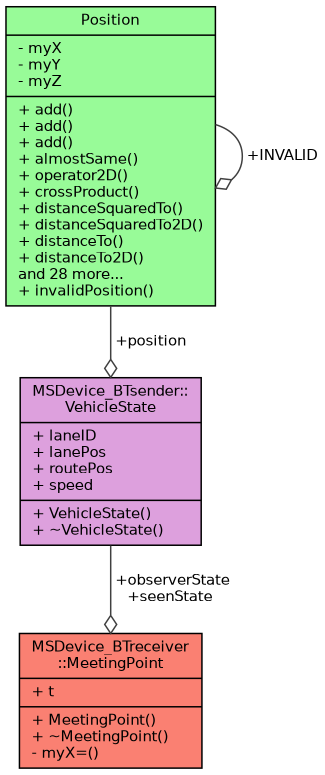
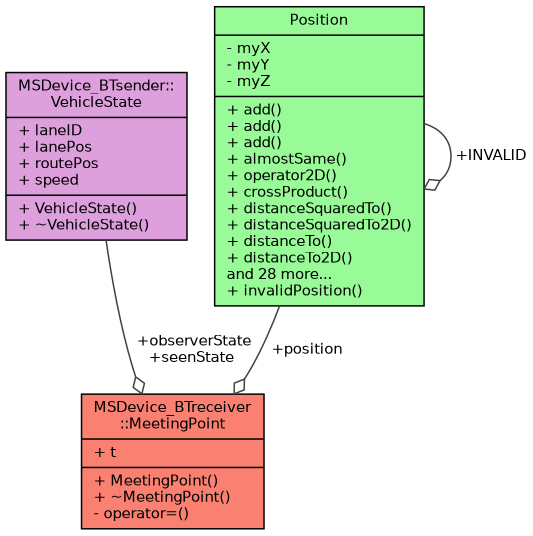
edge "Position" -> "MSDevice_BTsender::": now "Position" -> "MSDevice_BTreceiver"
node "MSDevice_BTreceiver": text "- myX=()" -> "- operator=()"
